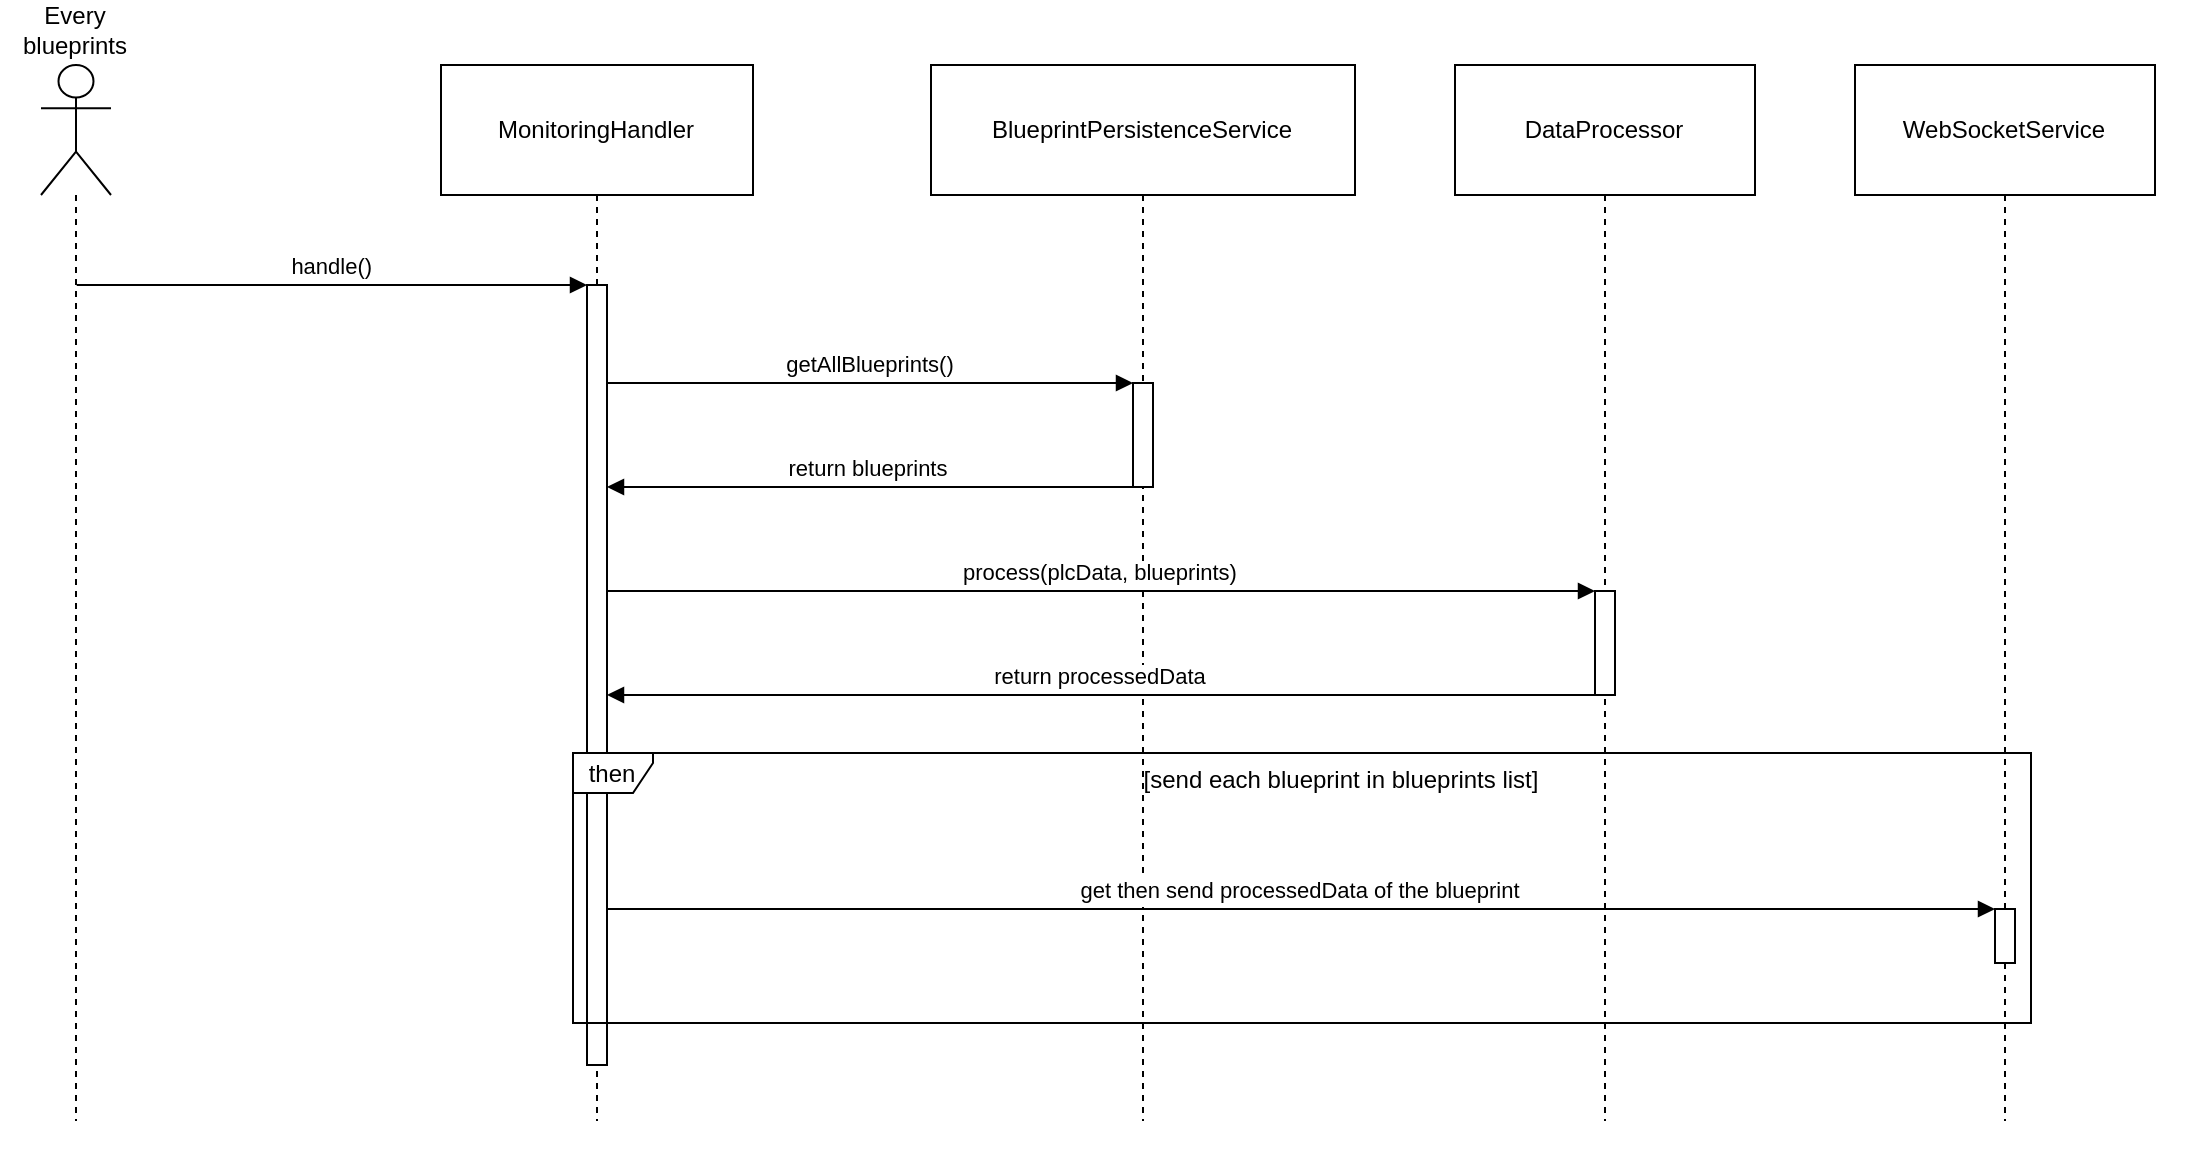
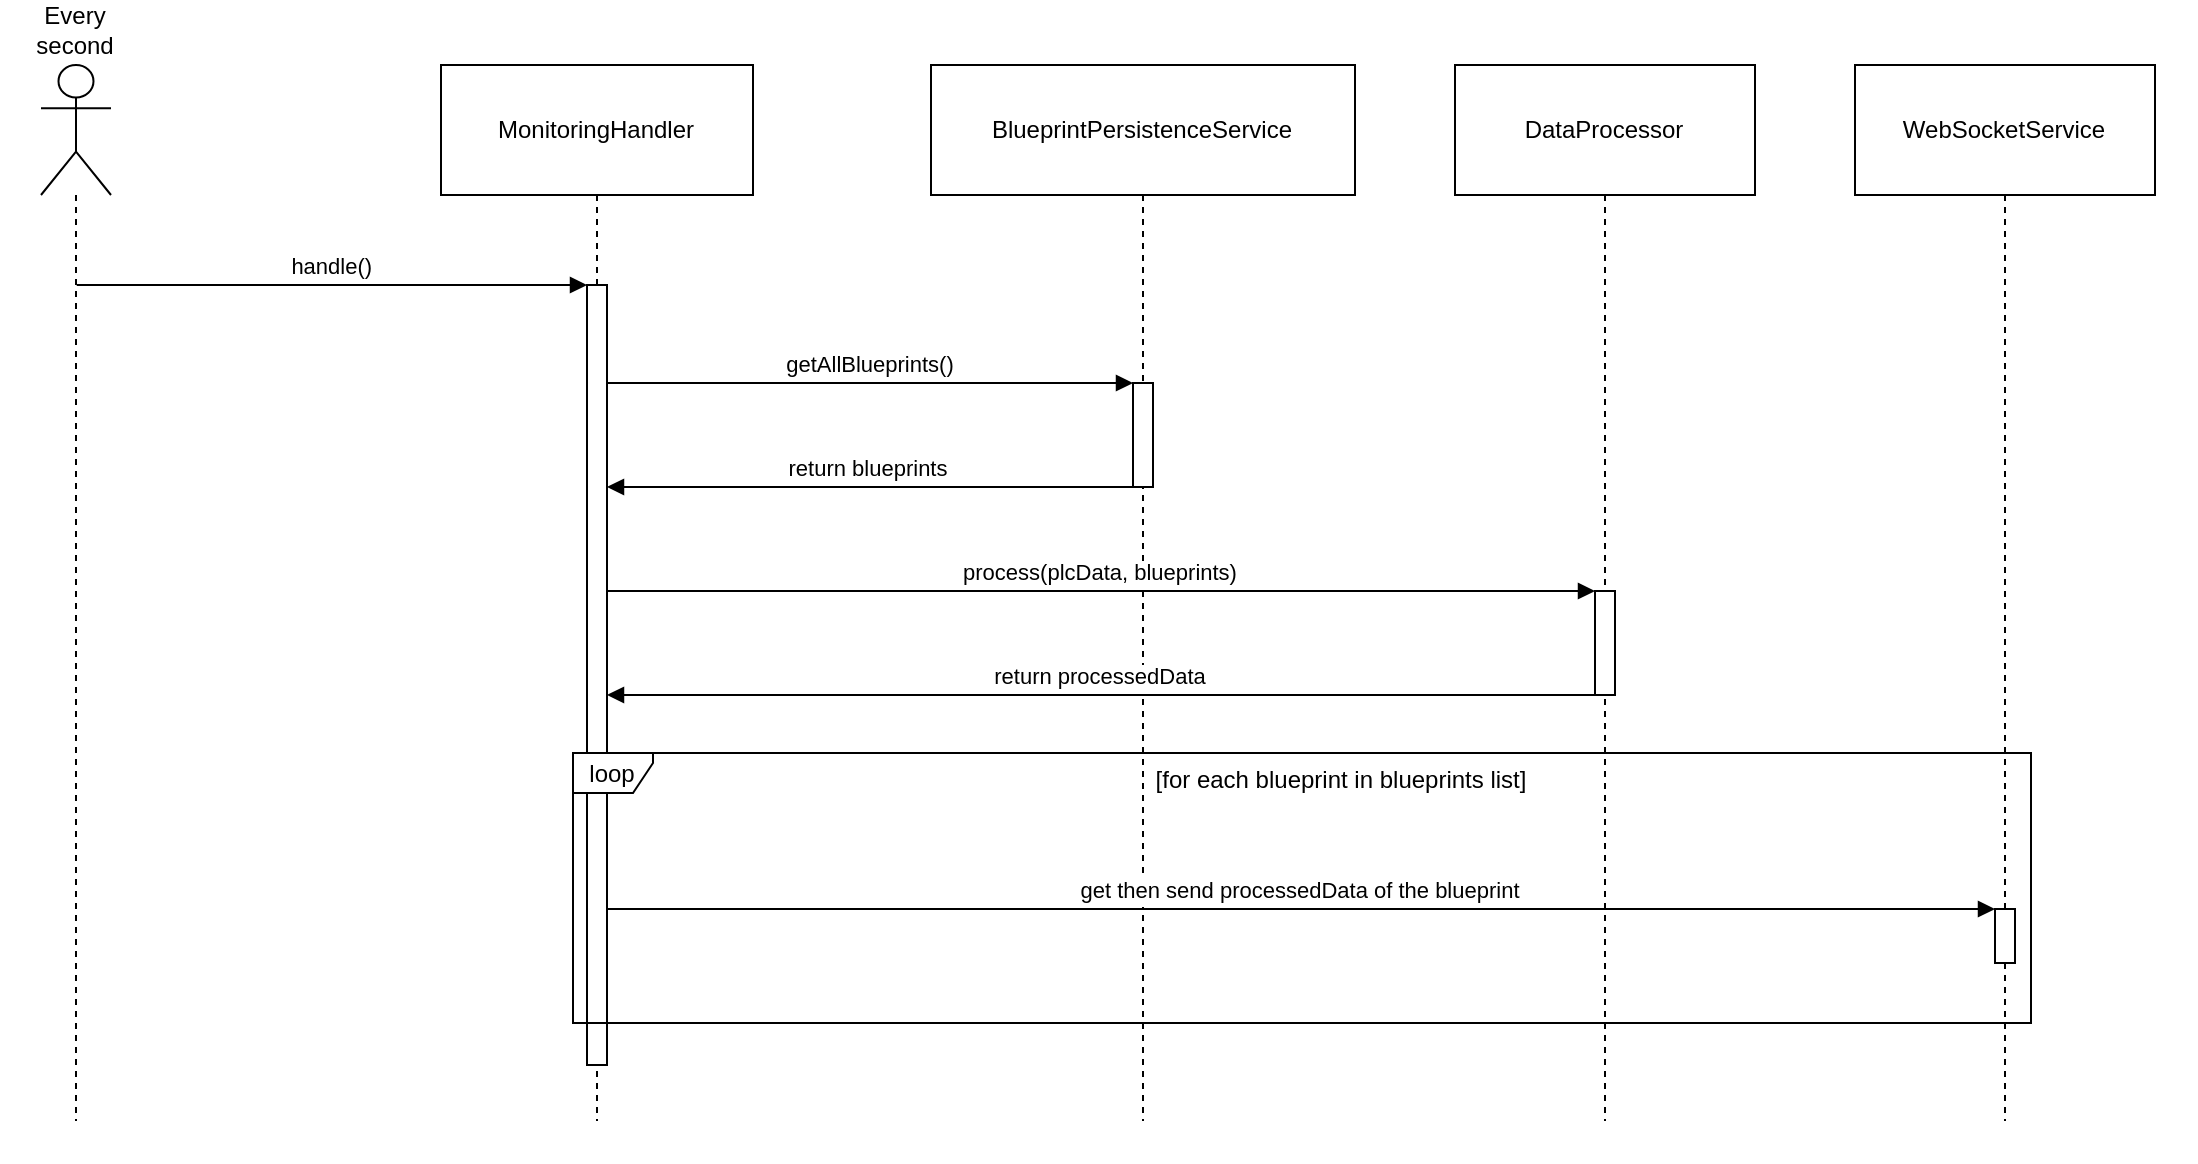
node "Every blueprints": label "Every blueprints" -> "Every second"
node "then": label "then" -> "loop"
node "[send each blueprint in blueprints list]": label "[send each blueprint in blueprints list]" -> "[for each blueprint in blueprints list]"
